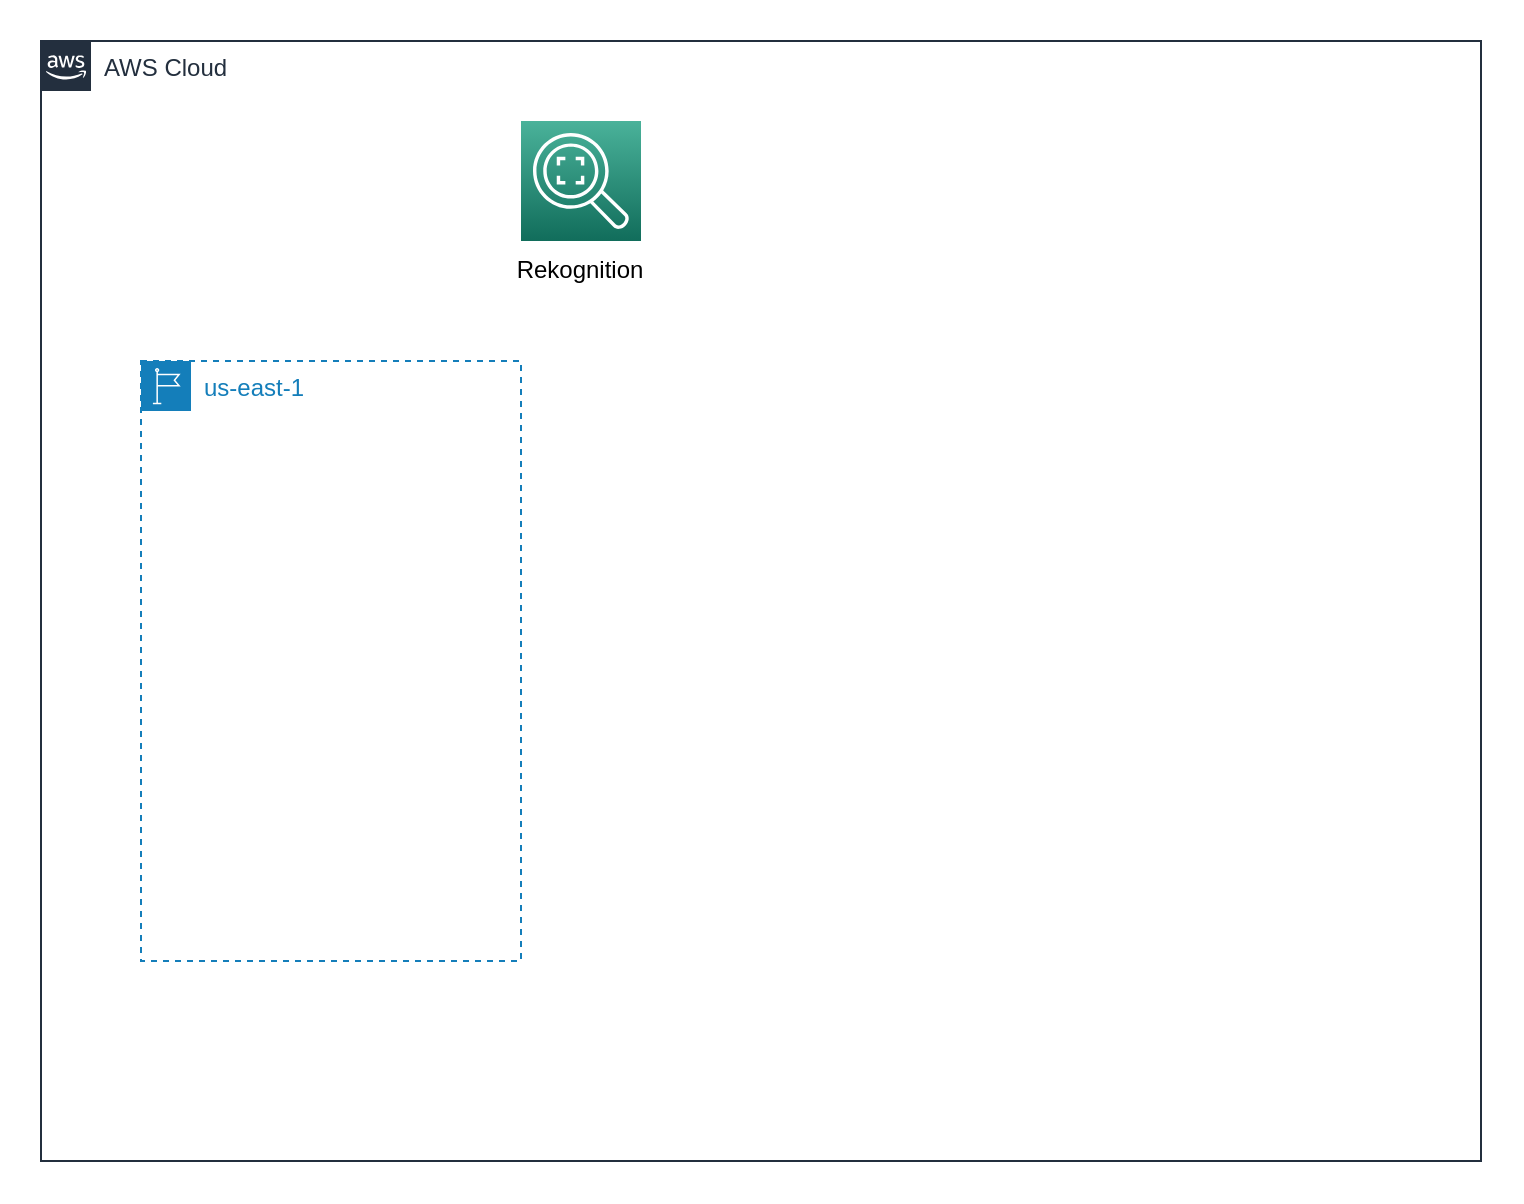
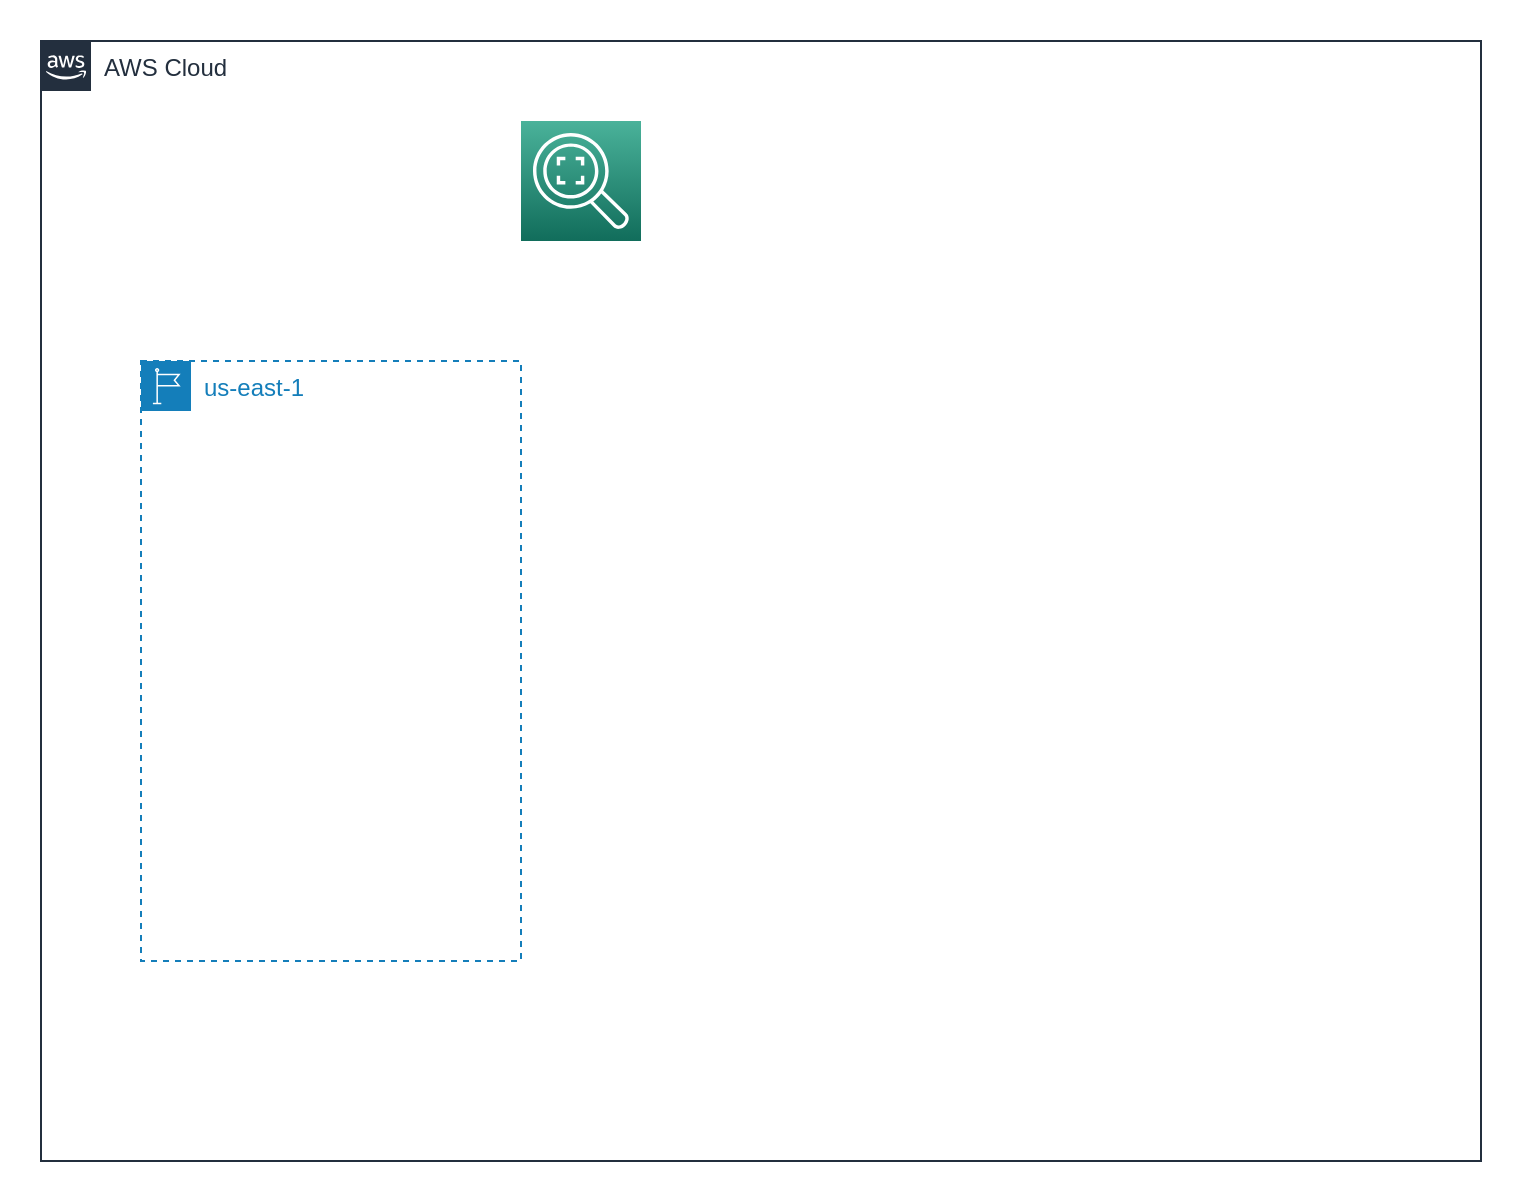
node "Rekognition": removed
